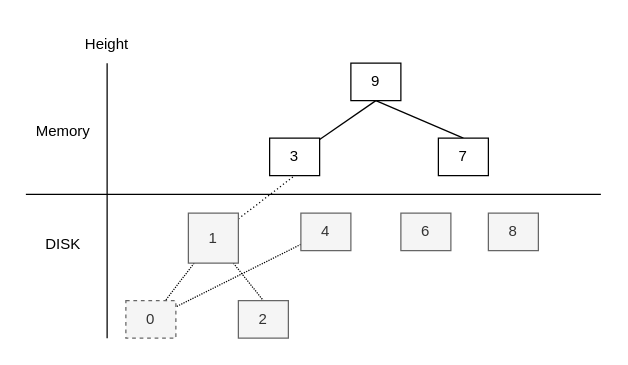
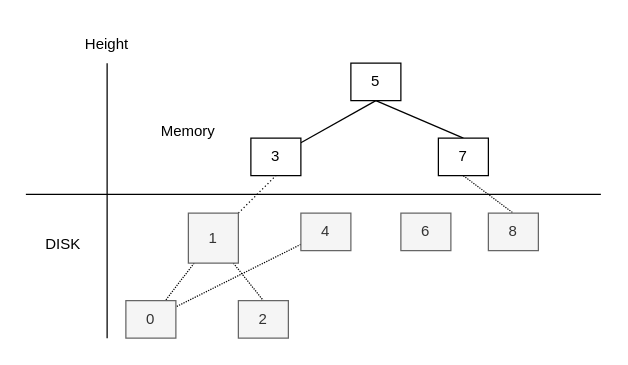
node "9": label "9" -> "5"
node "Memory": moved (63, 132) -> (188, 132)
node "3": moved (294, 157) -> (276, 157)
edge "7" -- "8": added
node "0": style dashed -> solid
